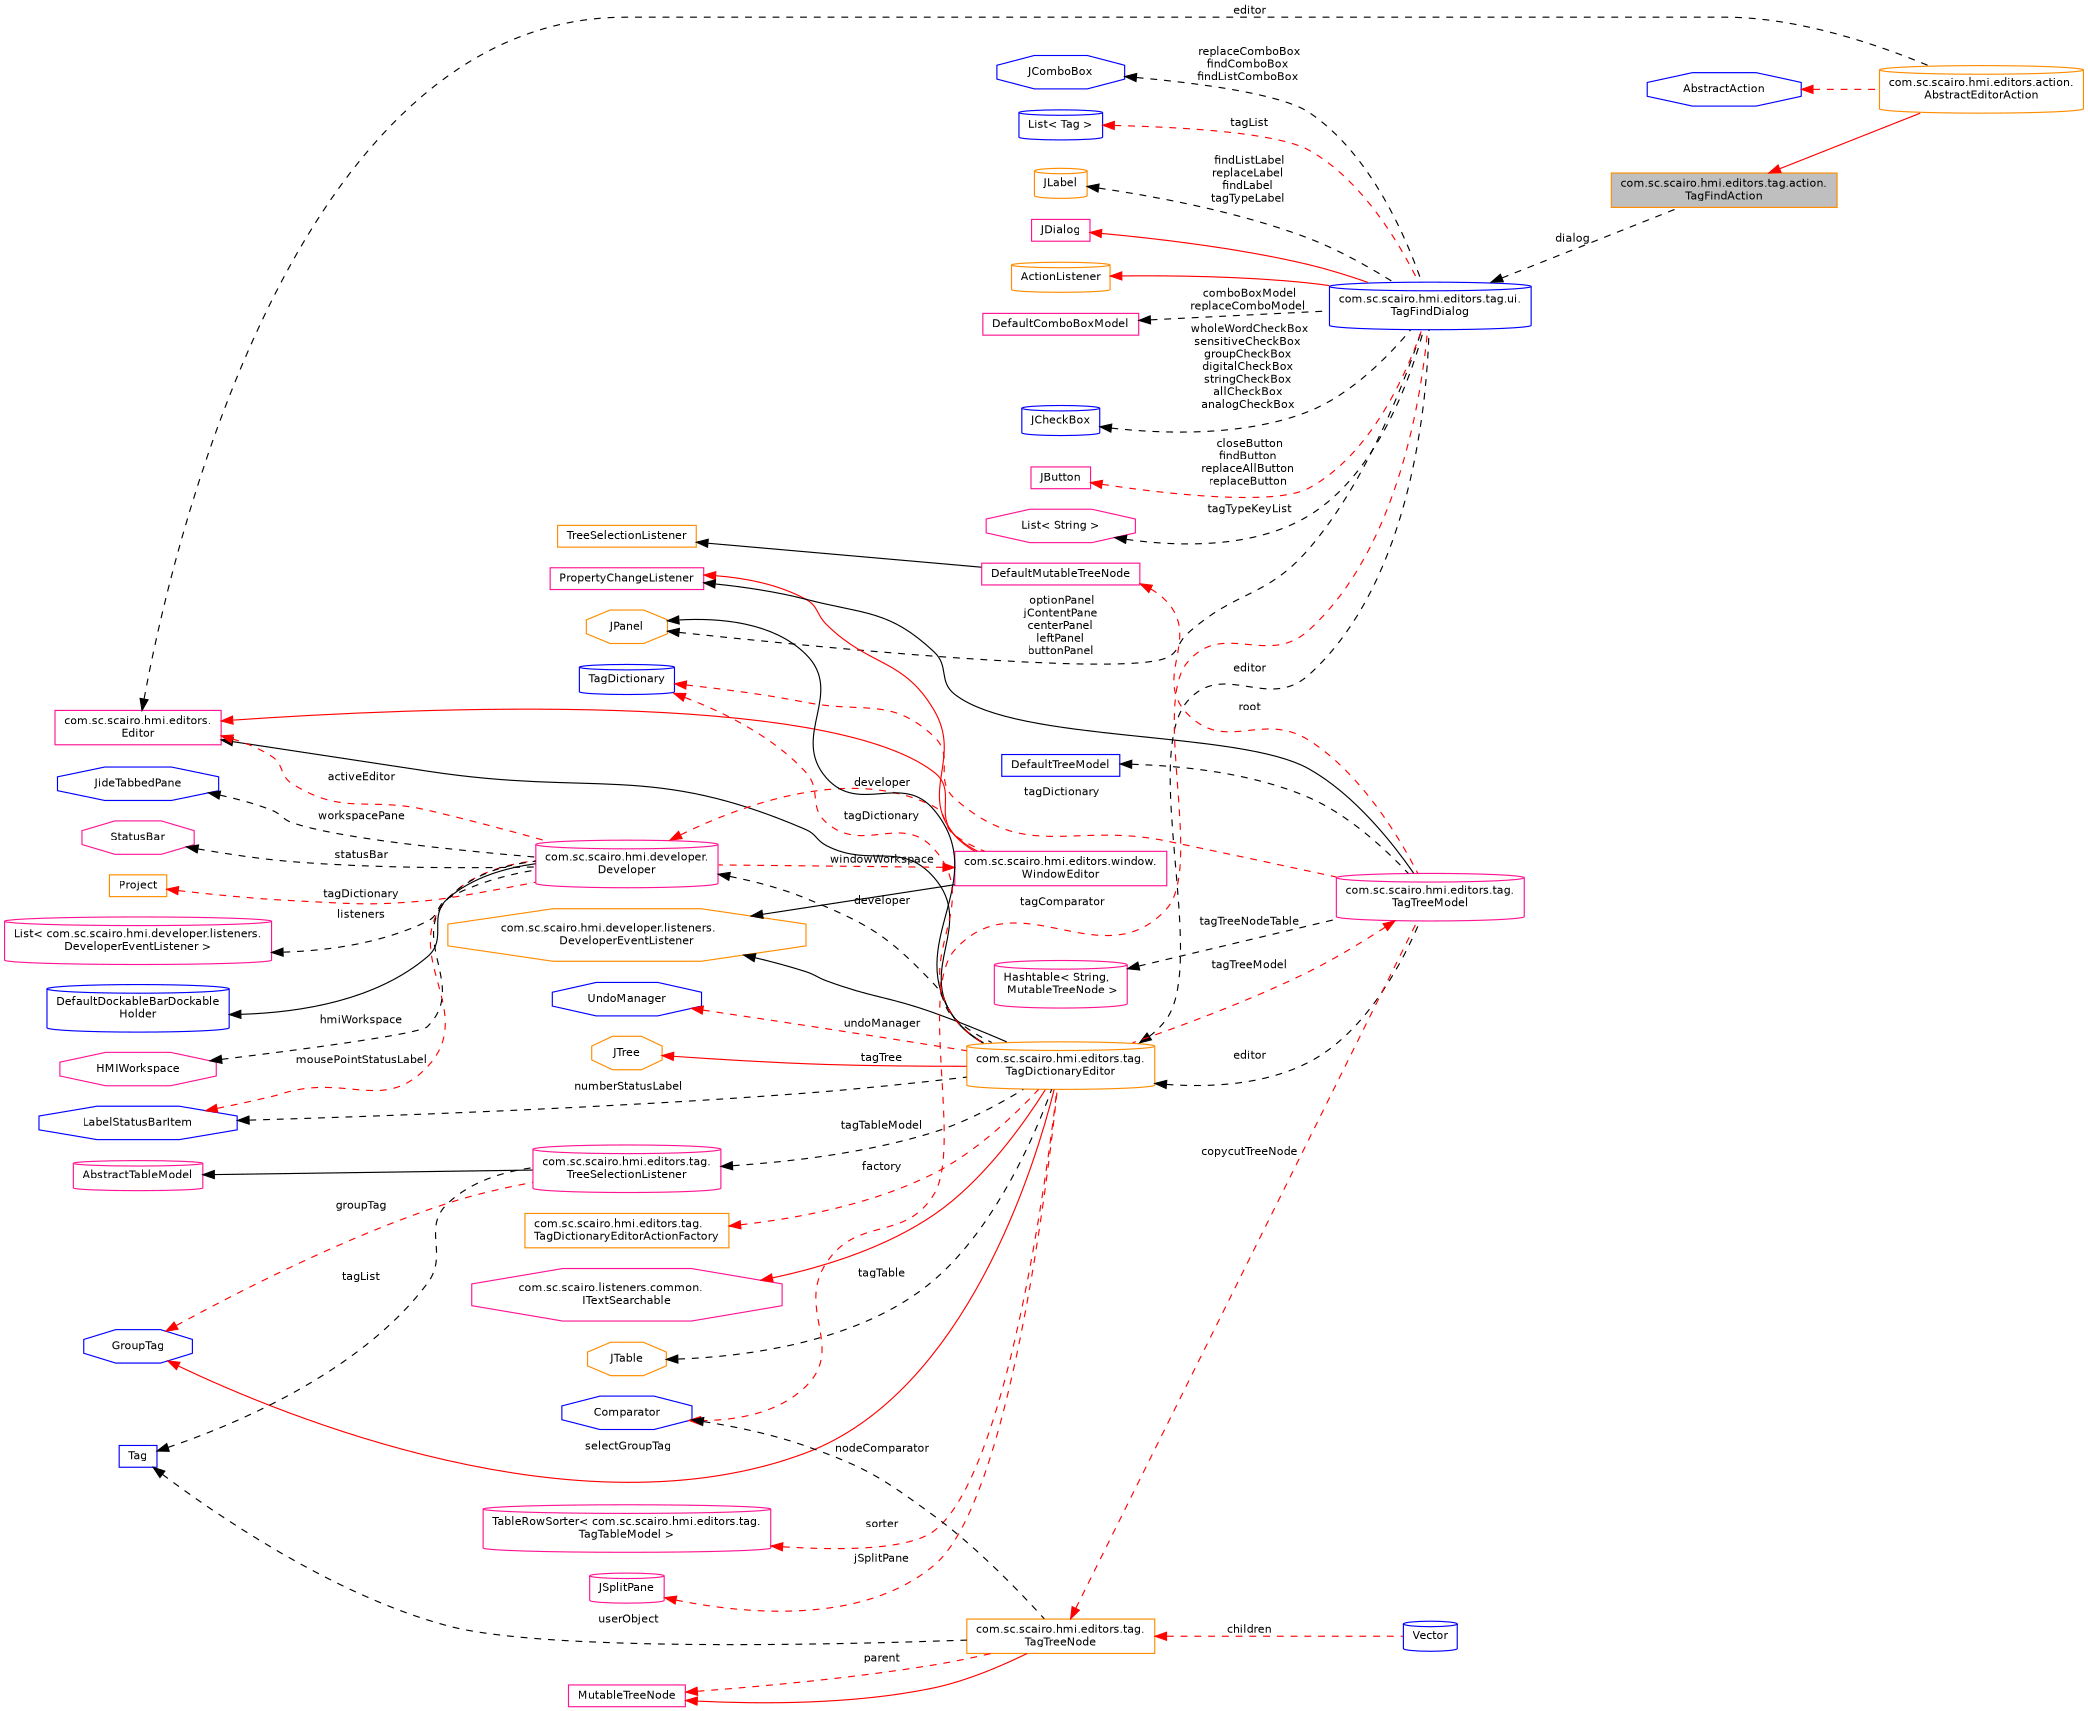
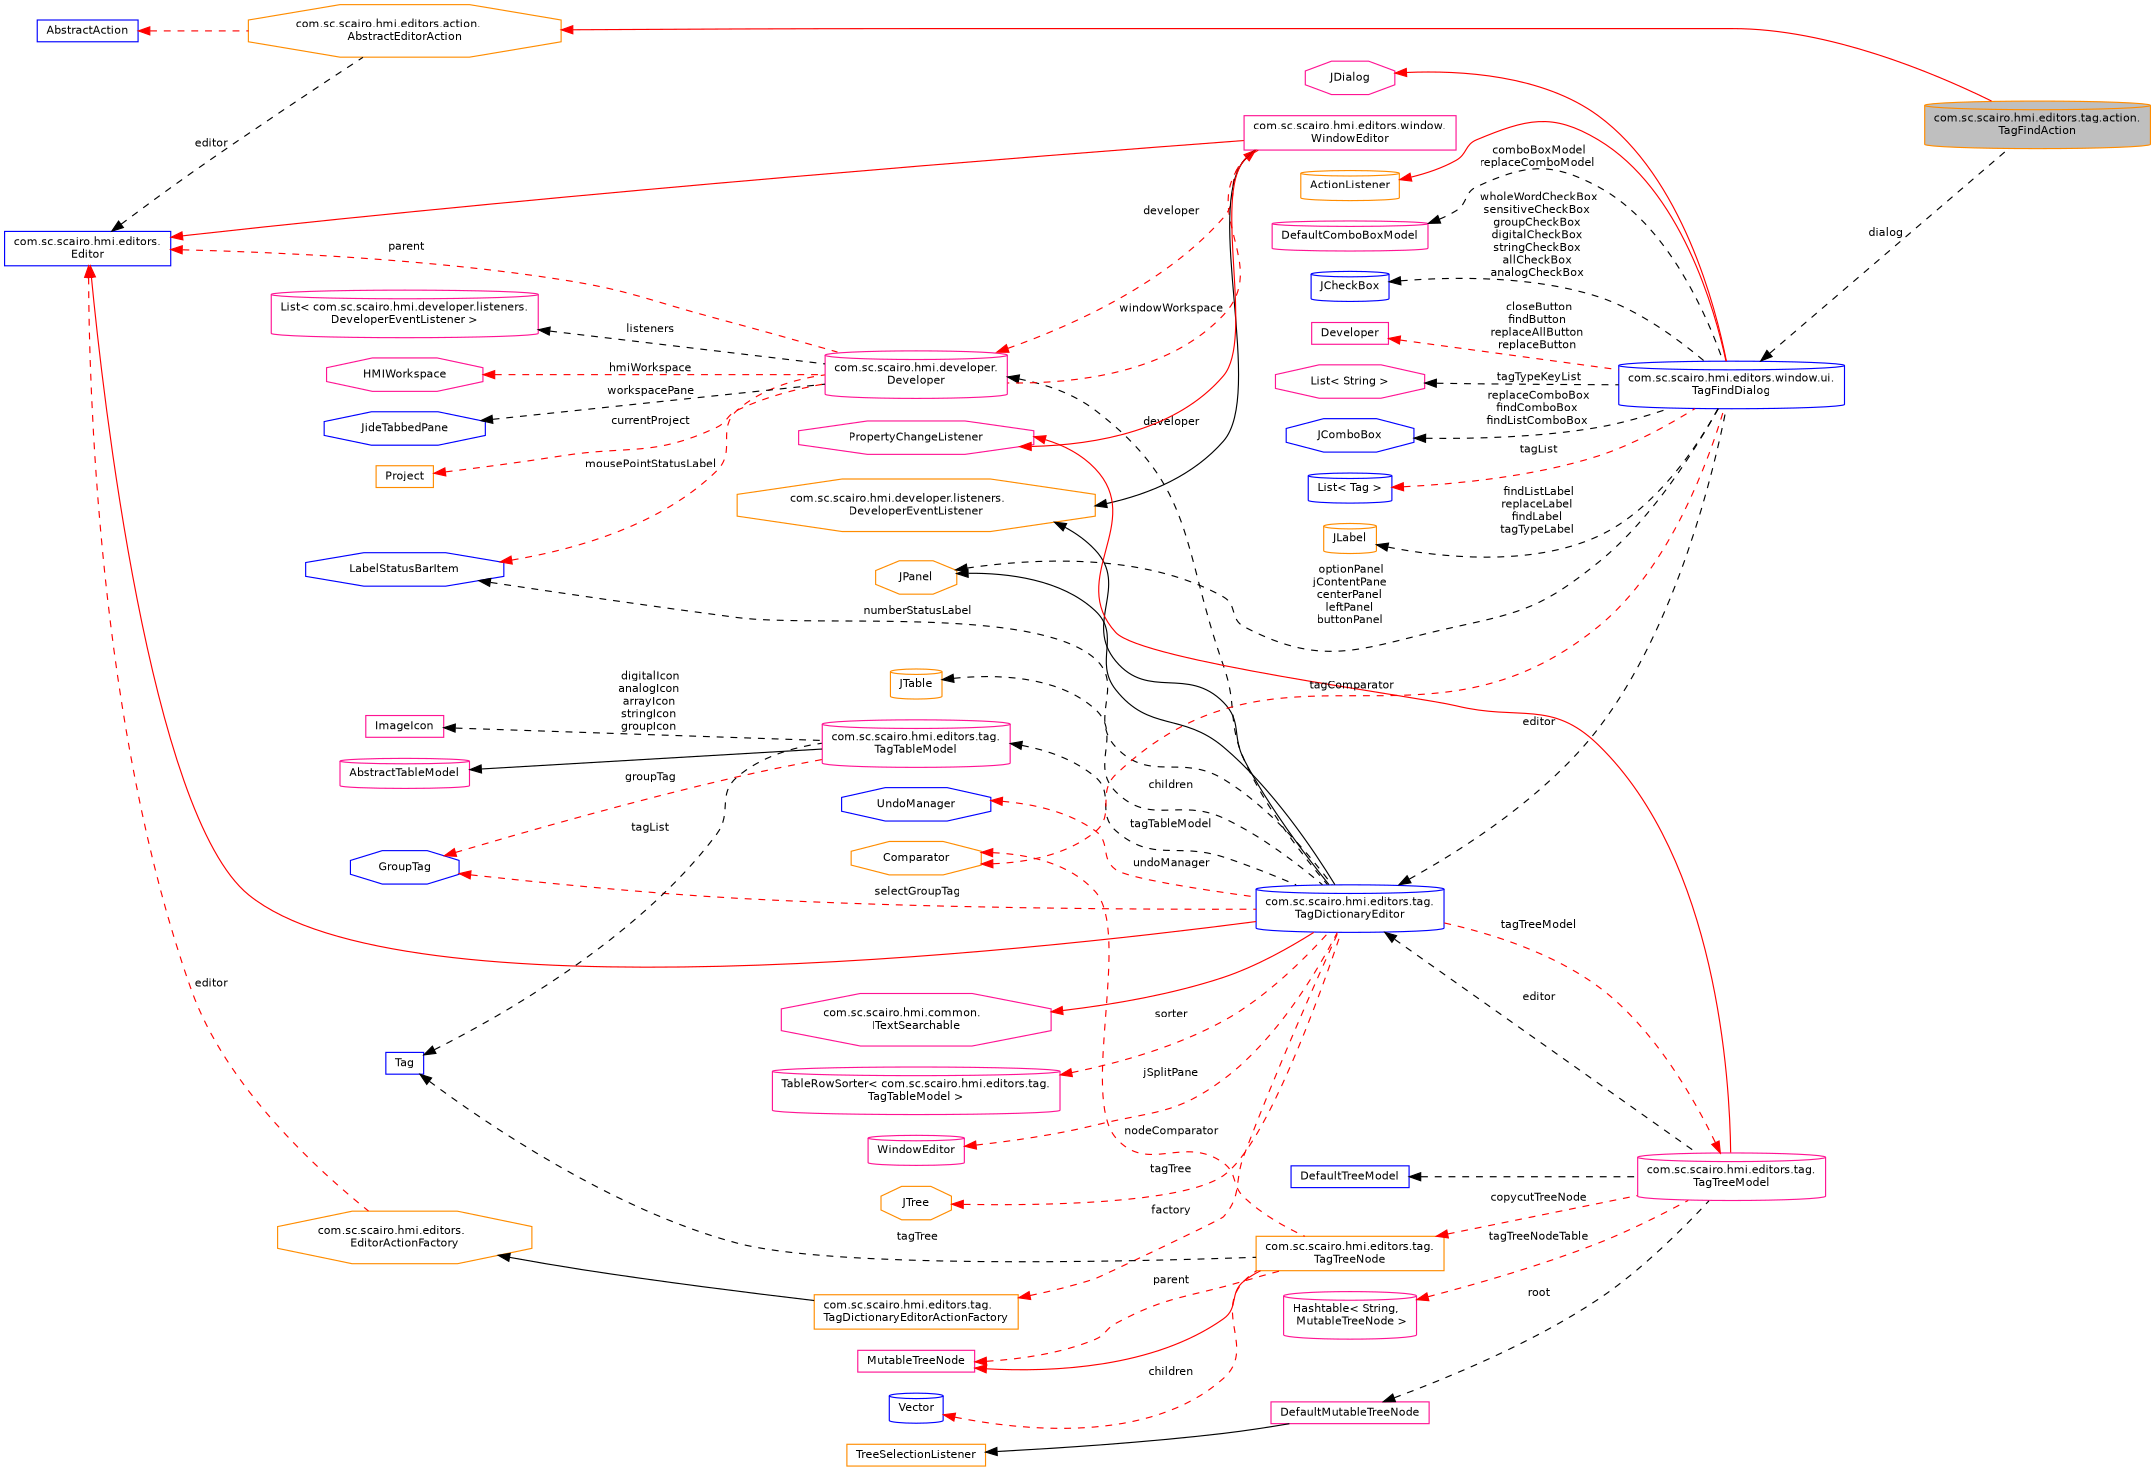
node "AbstractAction": shape octagon -> box
node "com.sc.scairo.hmi.editors.action. AbstractEditorAction": shape cylinder -> octagon
edge "com.sc.scairo.hmi.editors.action. AbstractEditorAction" -> "com.sc.scairo.hmi.editors.tag.action. TagFindAction": reversed
node "com.sc.scairo.hmi.editors.tag.action. TagFindAction": shape box -> cylinder
node "JDialog": shape box -> octagon
node "com.sc.scairo.hmi.editors.tag.ui. TagFindDialog": label "com.sc.scairo.hmi.editors.tag.ui. TagFindDialog" -> "com.sc.scairo.hmi.editors.window.ui. TagFindDialog"
node "DefaultComboBoxModel": shape box -> cylinder
node "JButton": label "JButton" -> "Developer"
node "PropertyChangeListener": shape box -> octagon
node "TagDictionary": removed
node "ImageIcon": added
edge "com.sc.scairo.hmi.editors.tag. TagTreeModel" -> "PropertyChangeListener": color black -> red
node "com.sc.scairo.hmi.editors. Editor": color deeppink -> blue
edge "com.sc.scairo.hmi.editors.tag. TagTreeModel" -> "DefaultMutableTreeNode": color red -> black
edge "com.sc.scairo.hmi.developer. Developer" -> "com.sc.scairo.hmi.editors. Editor": label " activeEditor" -> " parent"
edge "com.sc.scairo.hmi.editors.tag. TagDictionaryEditor" -> "com.sc.scairo.hmi.editors. Editor": color black -> red
node "StatusBar": removed
edge "com.sc.scairo.hmi.developer. Developer" -> "Project": label " tagDictionary" -> " currentProject"
edge "com.sc.scairo.hmi.editors.tag. TagTreeModel" -> "Hashtable< String, MutableTreeNode >": color black -> red
node "DefaultDockableBarDockable Holder": removed
edge "com.sc.scairo.hmi.developer. Developer" -> "HMIWorkspace": color black -> red
edge "com.sc.scairo.hmi.editors.tag. TagDictionaryEditor" -> "JTree": style solid -> dashed
node "com.sc.scairo.hmi.editors.tag. TagDictionaryEditor": color darkorange -> blue
node "com.sc.scairo.hmi.editors.tag. TreeSelectionListener": label "com.sc.scairo.hmi.editors.tag. TreeSelectionListener" -> "com.sc.scairo.hmi.editors.tag. TagTableModel"
node "com.sc.scairo.hmi.editors. EditorActionFactory": added
edge "com.sc.scairo.hmi.editors.tag. TagDictionaryEditor" -> "JTable": label " tagTable" -> " children"
node "com.sc.scairo.listeners.common. ITextSearchable": label "com.sc.scairo.listeners.common. ITextSearchable" -> "com.sc.scairo.hmi.common. ITextSearchable"
node "JTable": shape octagon -> cylinder
node "Comparator": color blue -> darkorange
edge "com.sc.scairo.hmi.editors.tag. TagDictionaryEditor" -> "GroupTag": style solid -> dashed
edge "com.sc.scairo.hmi.editors.tag. TagTreeNode" -> "Comparator": color black -> red
node "JSplitPane": label "JSplitPane" -> "WindowEditor"
edge "com.sc.scairo.hmi.editors.tag. TagTreeNode" -> "Tag": label " userObject" -> " tagTree"
edge "Vector" -> "com.sc.scairo.hmi.editors.tag. TagTreeNode": reversed
